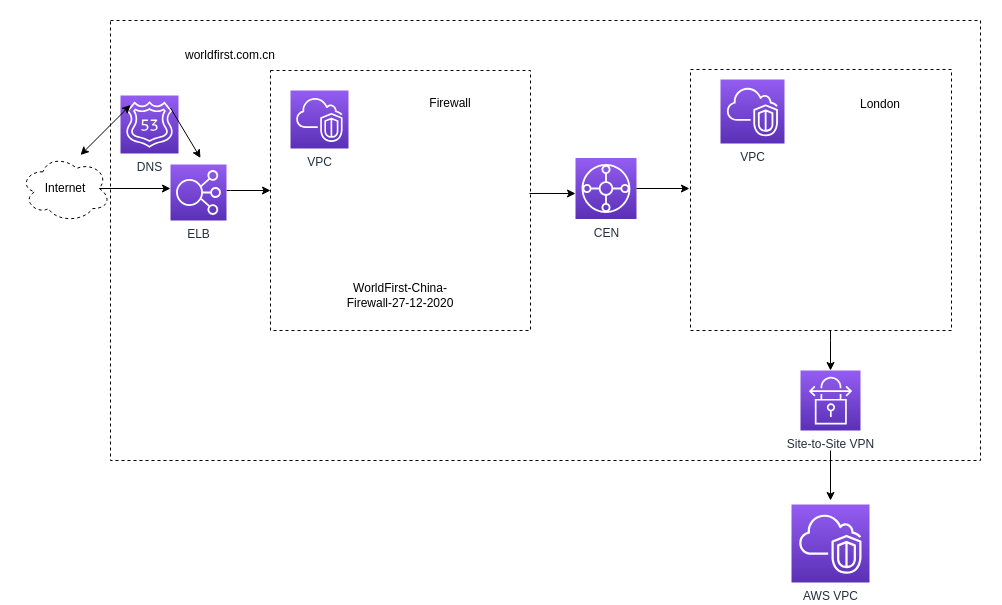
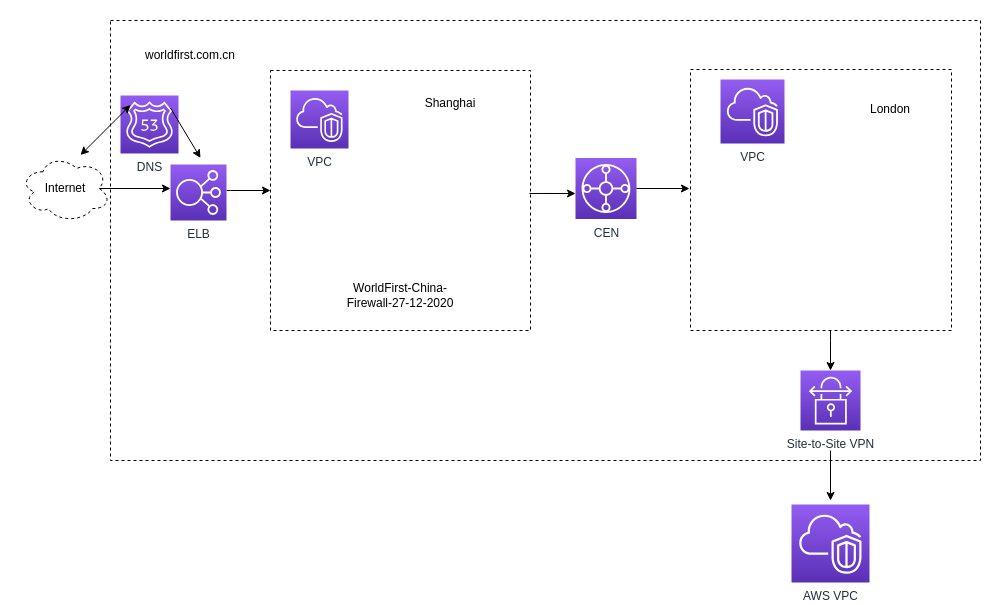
node "worldfirst.com.cn": moved (231, 56) -> (191, 56)
node "Firewall": label "Firewall" -> "Shanghai"
node "London": moved (881, 105) -> (891, 110)
